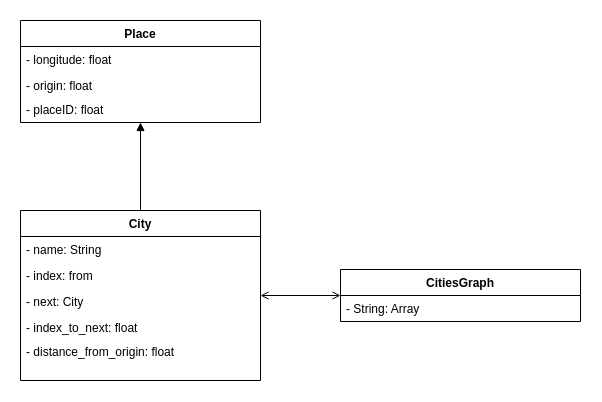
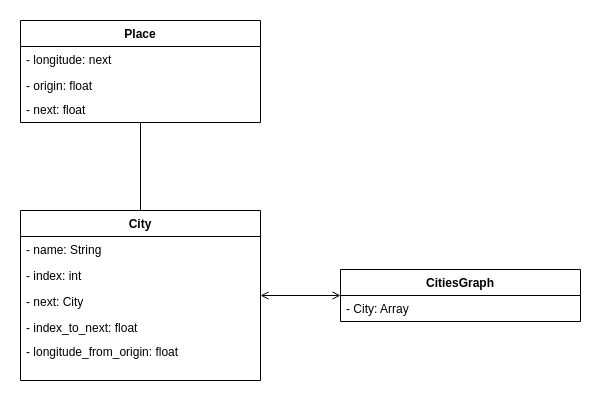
node "- longitude: float": label "- longitude: float" -> "- longitude: next"
node "- placeID: float": label "- placeID: float" -> "- next: float"
edge "City" -> "Place": arrowhead block -> none
node "- index: from": label "- index: from" -> "- index: int"
node "- String: Array": label "- String: Array" -> "- City: Array"
node "- distance_from_origin: float": label "- distance_from_origin: float" -> "- longitude_from_origin: float"
